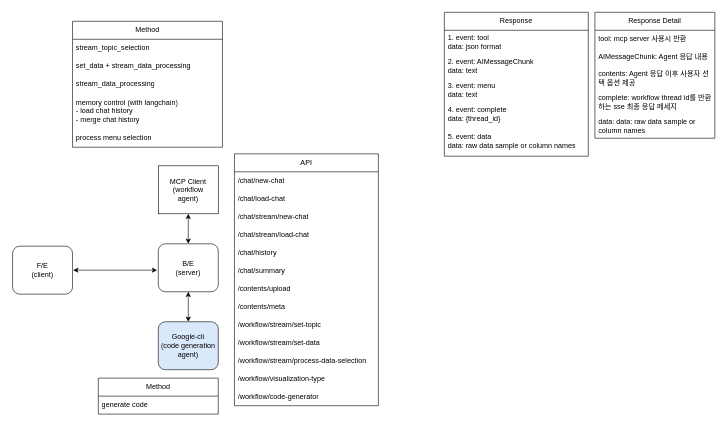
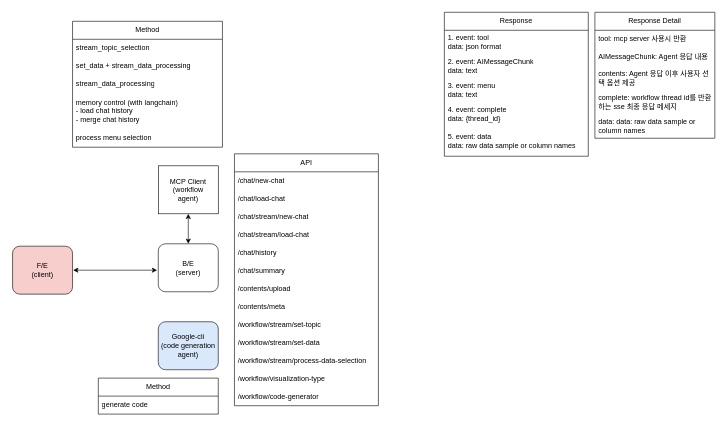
node "F/E (client)": fillcolor #ffffff -> #f8cecc
edge "B/E (server)" -- "Google-cli (code generation agent)": removed
